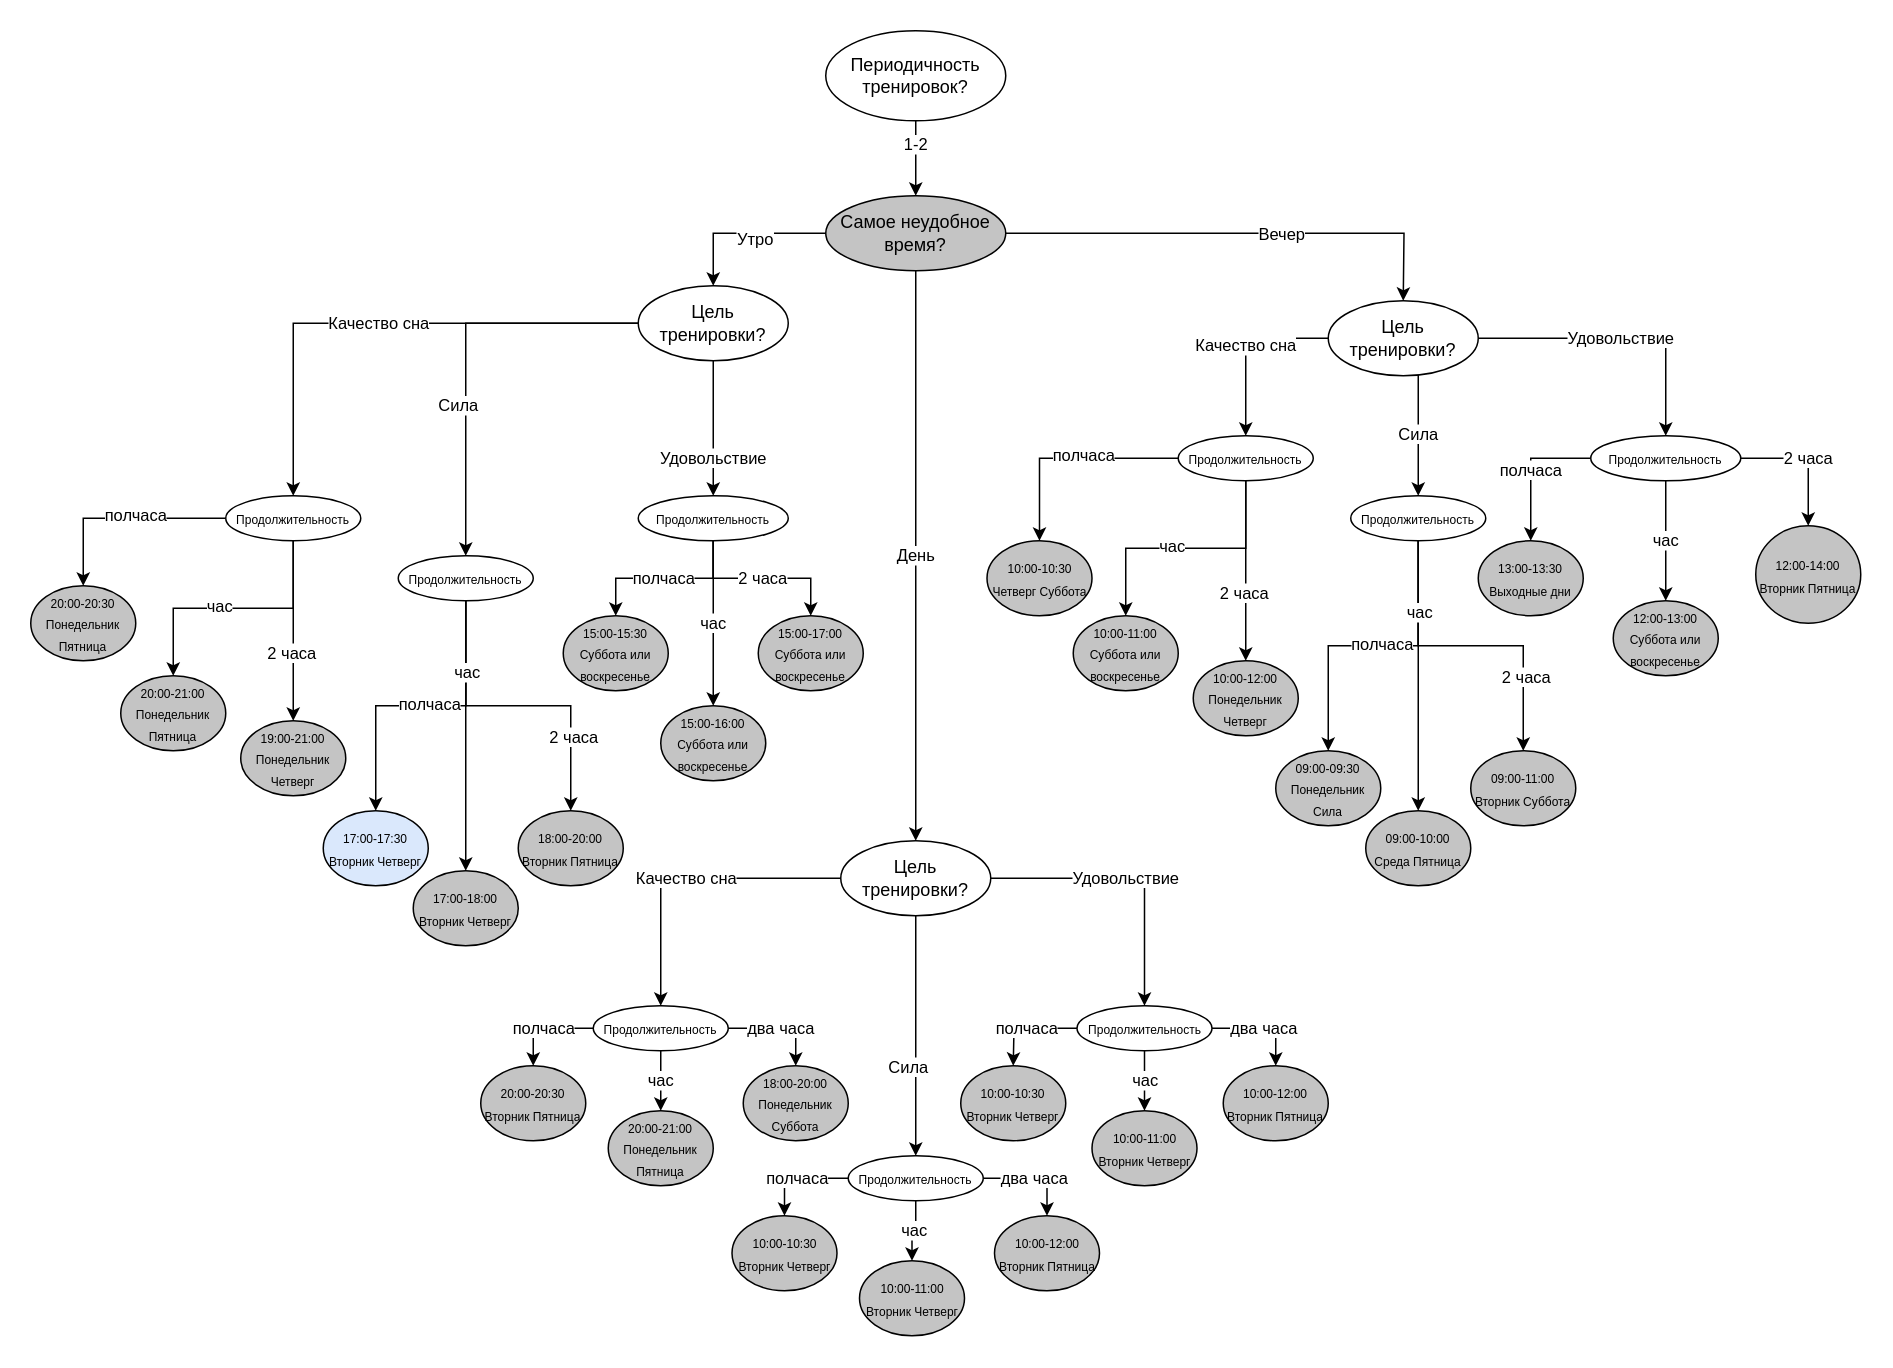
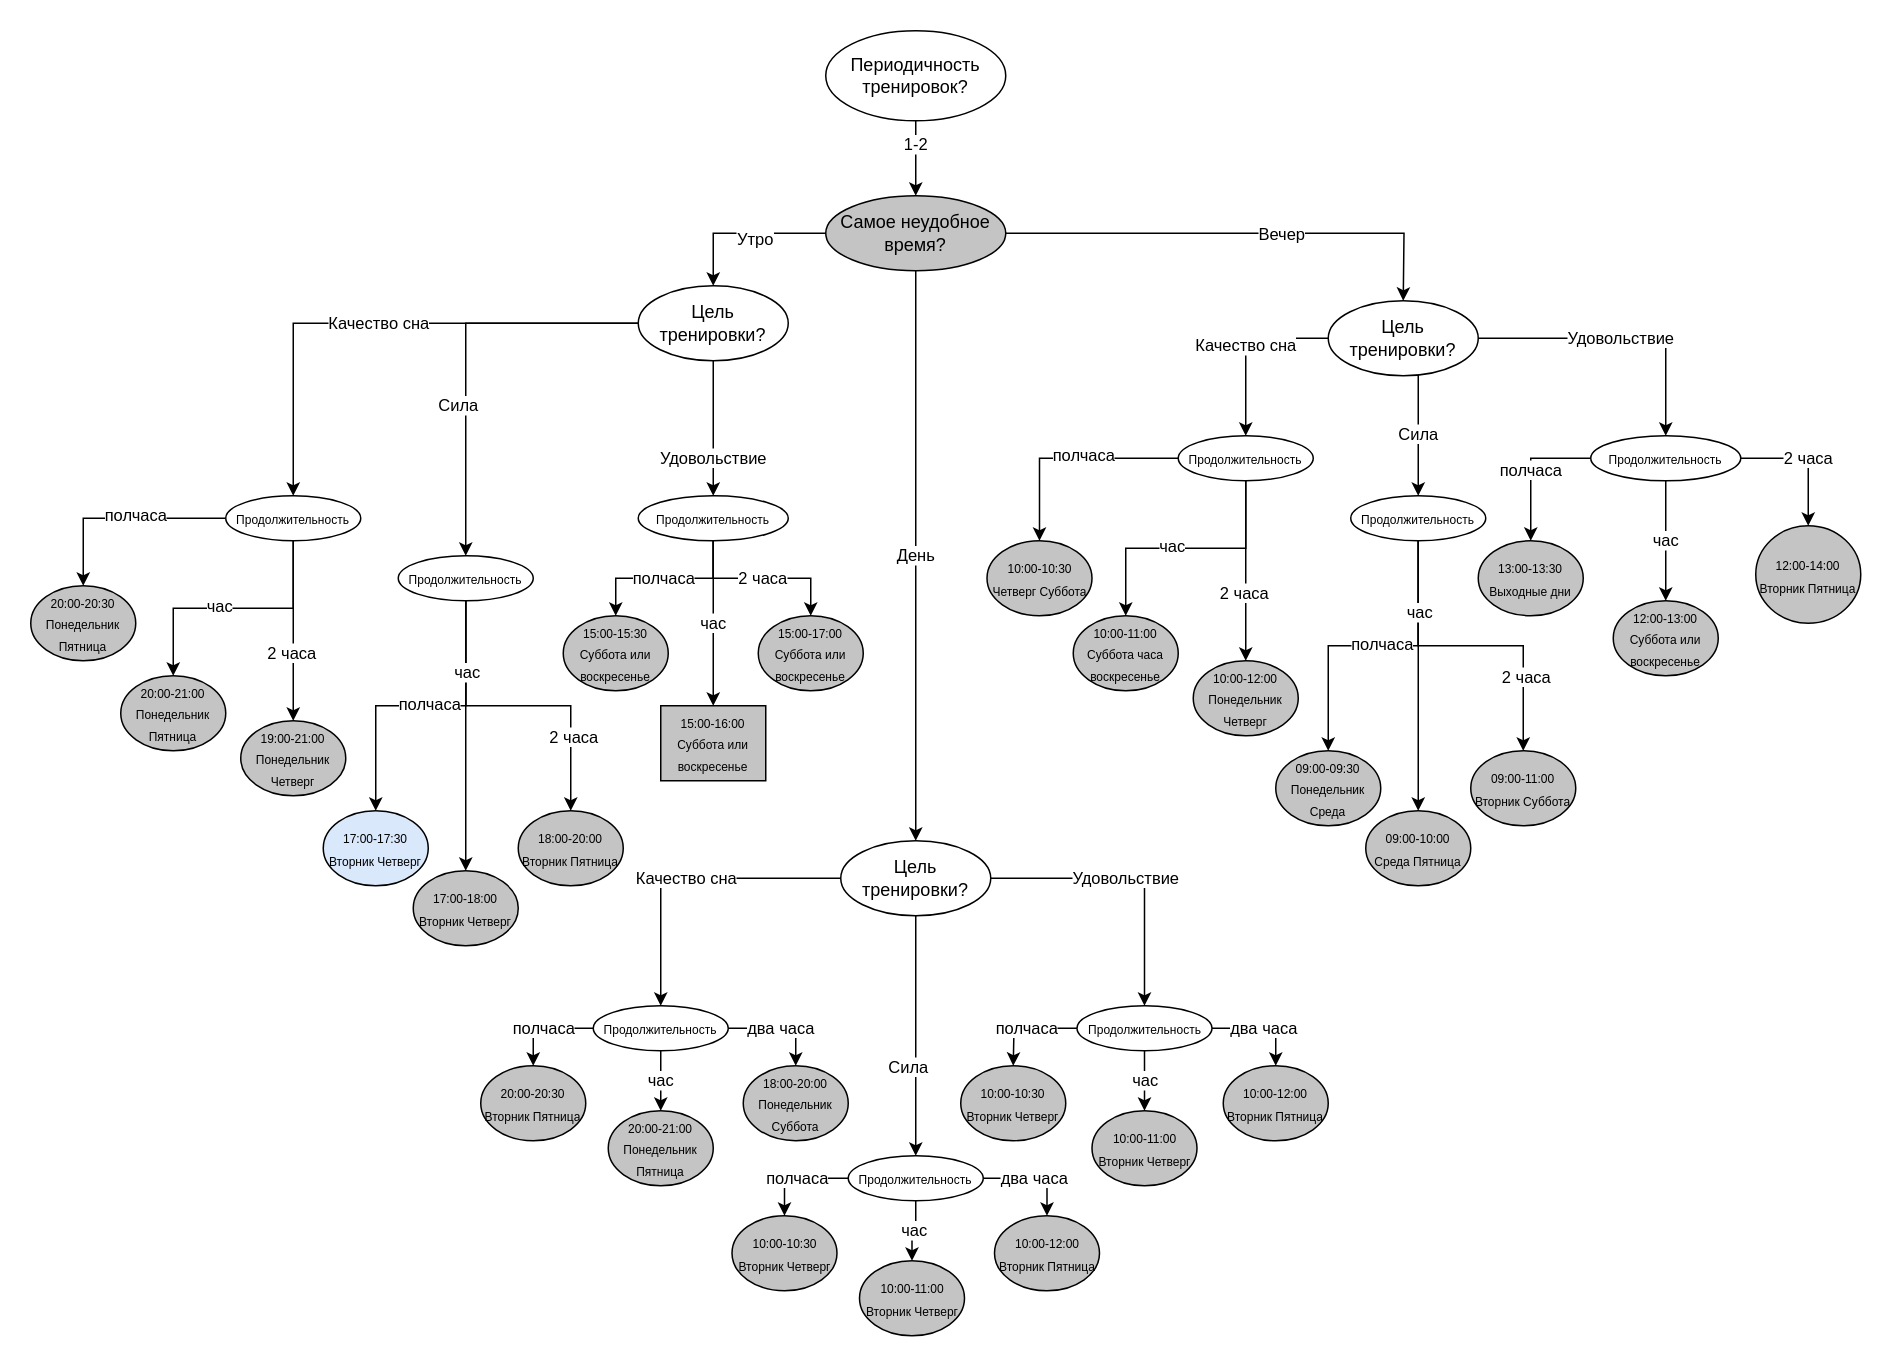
node "10:00-11:00 Суббота или воскресенье": label "10:00-11:00 Суббота или воскресенье" -> "10:00-11:00 Суббота часа воскресенье"
node "15:00-16:00 Суббота или воскресенье": shape ellipse -> rectangle
node "09:00-09:30 Понедельник Сила": label "09:00-09:30 Понедельник Сила" -> "09:00-09:30 Понедельник Среда"
